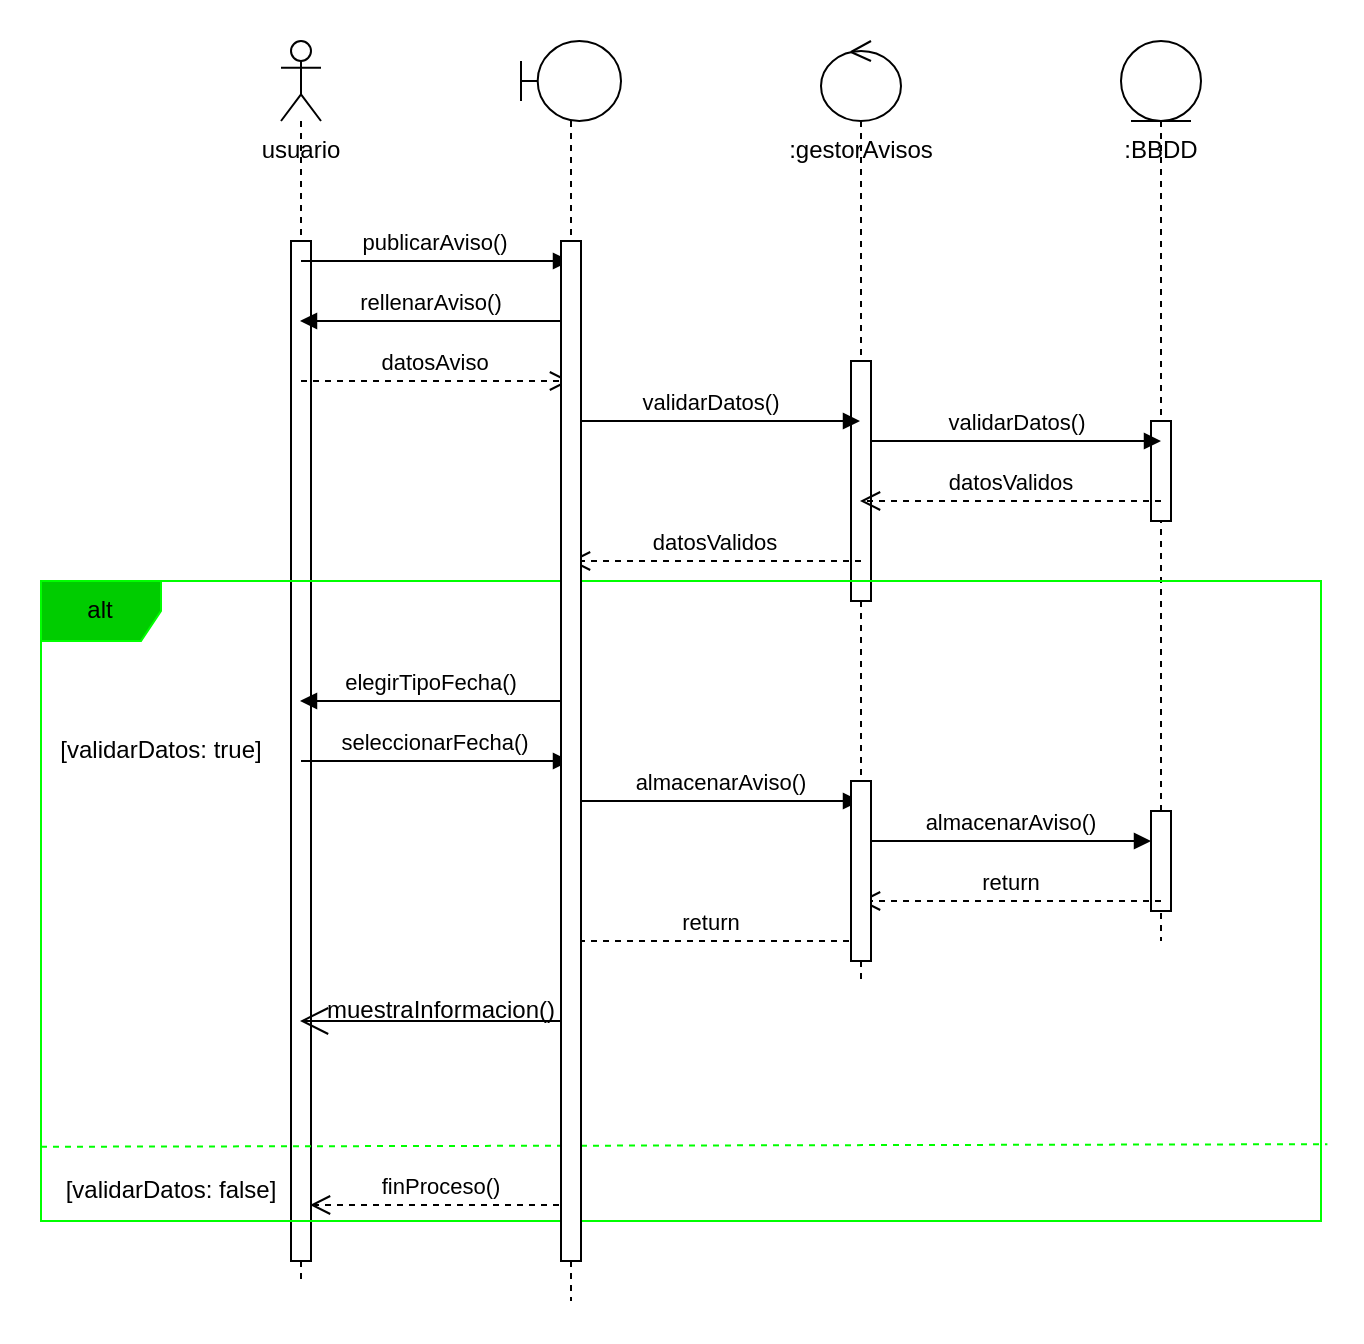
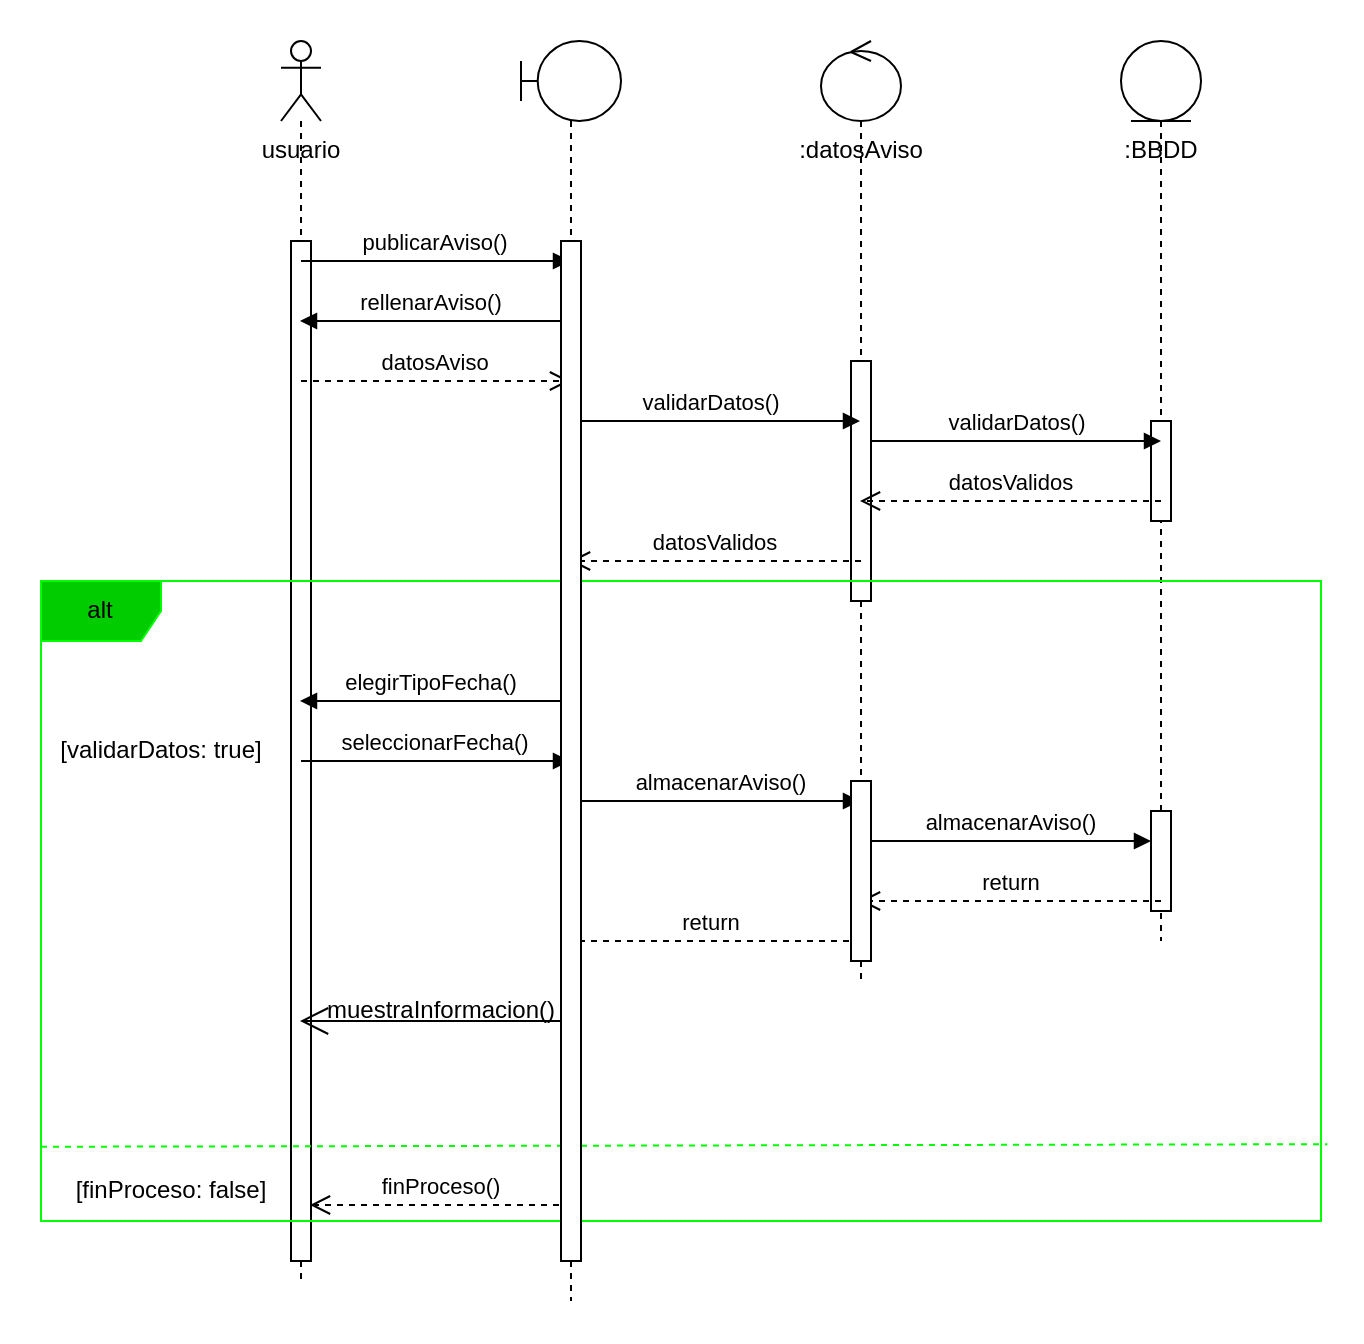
node ":gestorAvisos": label ":gestorAvisos" -> ":datosAviso"
node "[validarDatos: false]": label "[validarDatos: false]" -> "[finProceso: false]"
